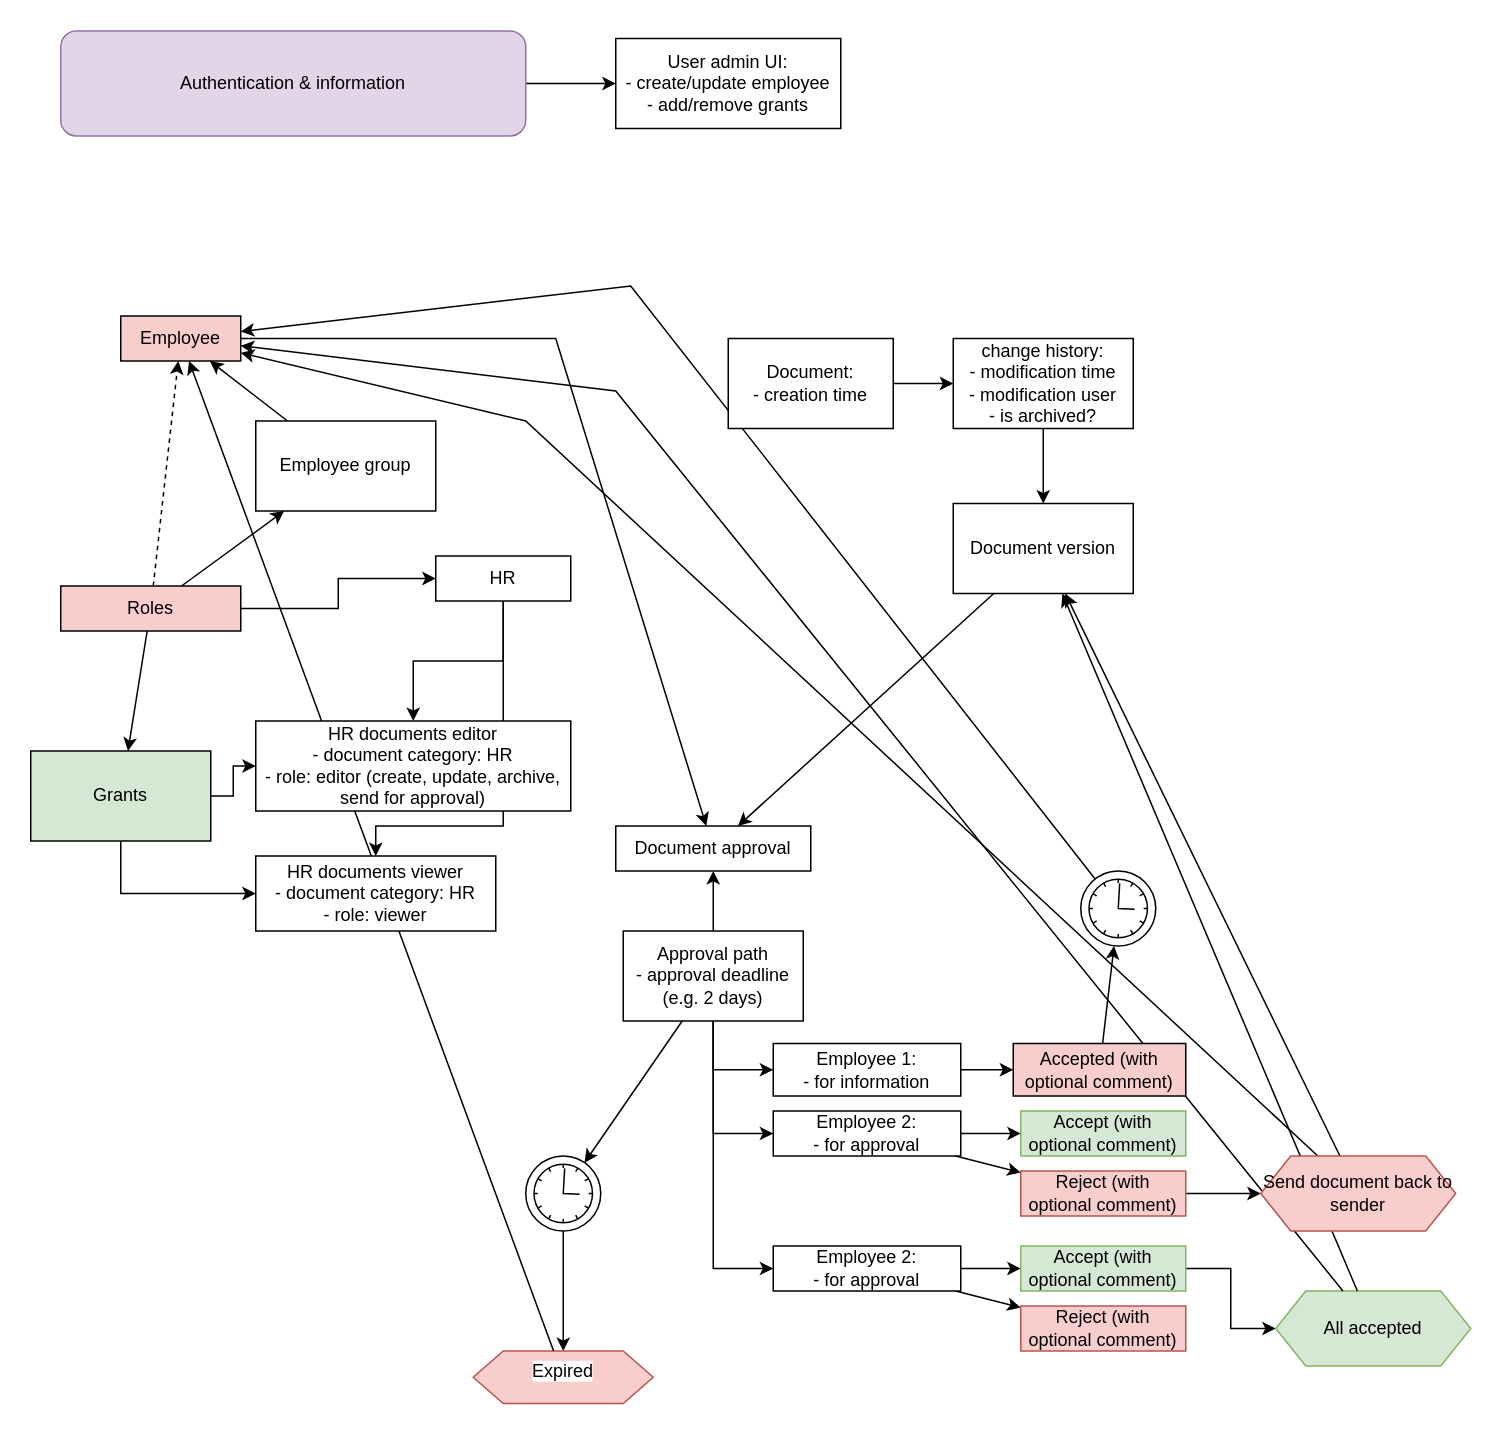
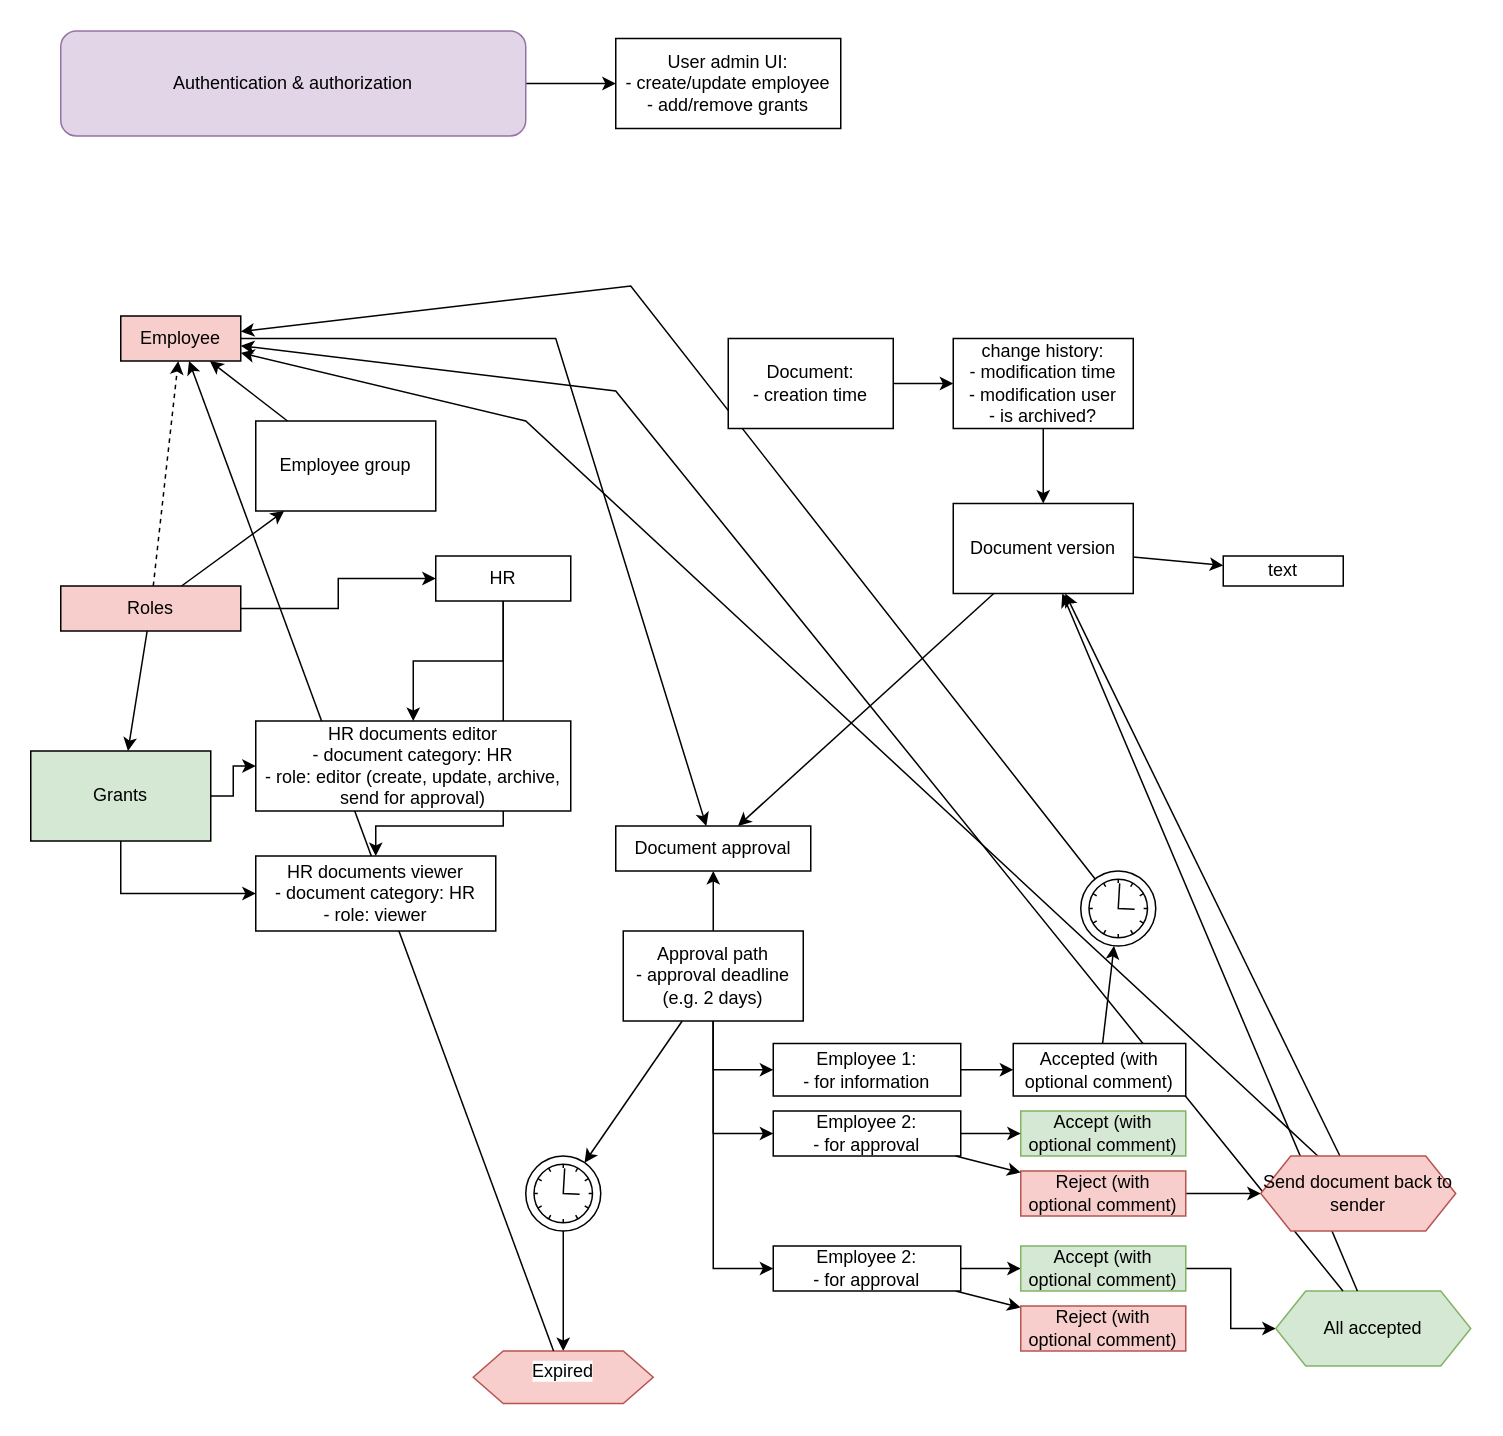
node "Authentication & information": label "Authentication & information" -> "Authentication & authorization"
edge "Document version" -> "text": added
node "text": added
node "Accepted (with optional comment)": fillcolor #f8cecc -> #ffffff
